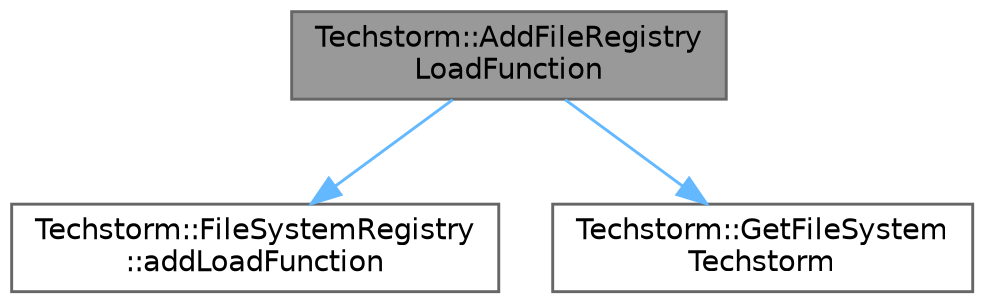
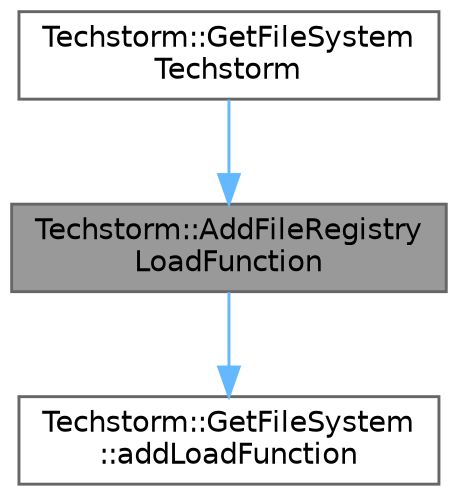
edge "Techstorm::AddFileRegistry LoadFunction" -> "Techstorm::GetFileSystem Techstorm": reversed
node "Techstorm::FileSystemRegistry ::addLoadFunction": label "Techstorm::FileSystemRegistry ::addLoadFunction" -> "Techstorm::GetFileSystem ::addLoadFunction"
